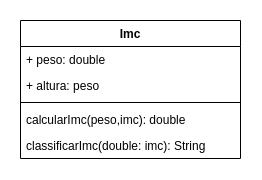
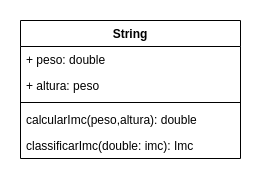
node "Imc": label "Imc" -> "String"
node "calcularImc(peso,imc): double": label "calcularImc(peso,imc): double" -> "calcularImc(peso,altura): double"
node "classificarImc(double: imc): String": label "classificarImc(double: imc): String" -> "classificarImc(double: imc): Imc"
